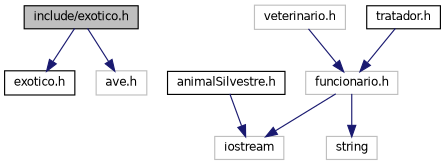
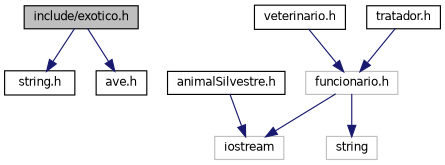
node "veterinario.h": color grey75 -> black
node "exotico.h": label "exotico.h" -> "string.h"
node "ave.h": color grey75 -> black
